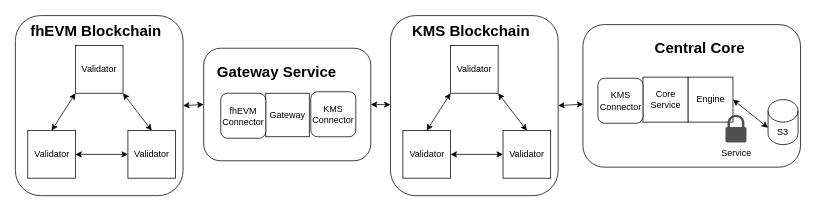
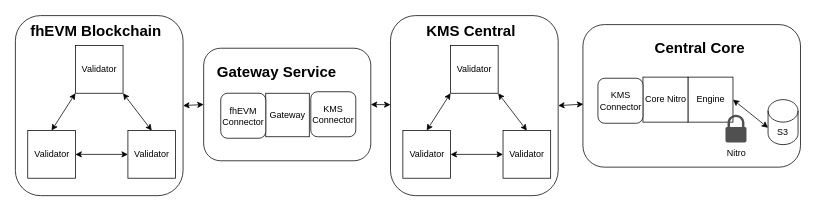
node "KMS Blockchain": label "KMS Blockchain" -> "KMS Central"
node "Core Service": label "Core Service" -> "Core Nitro"
node "Service": label "Service" -> "Nitro"
